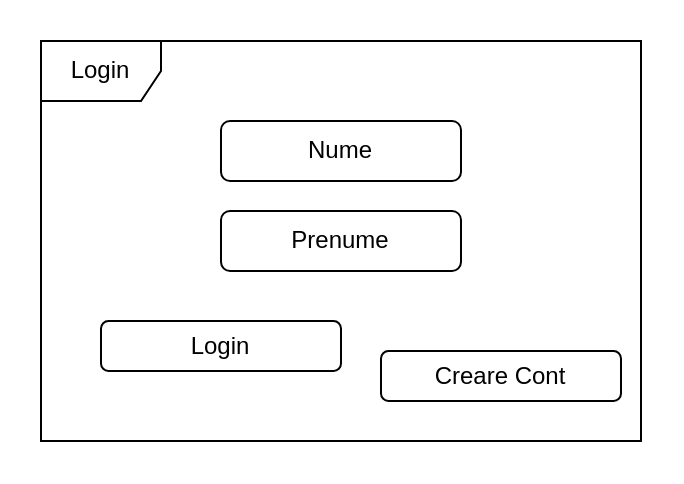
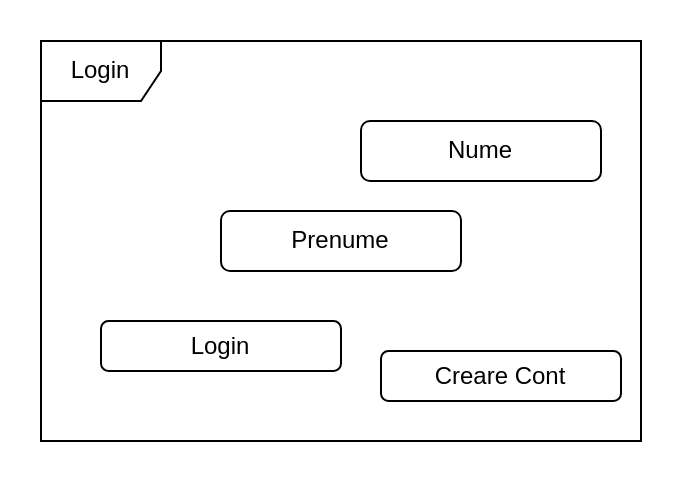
node "Nume": moved (341, 151) -> (481, 151)
